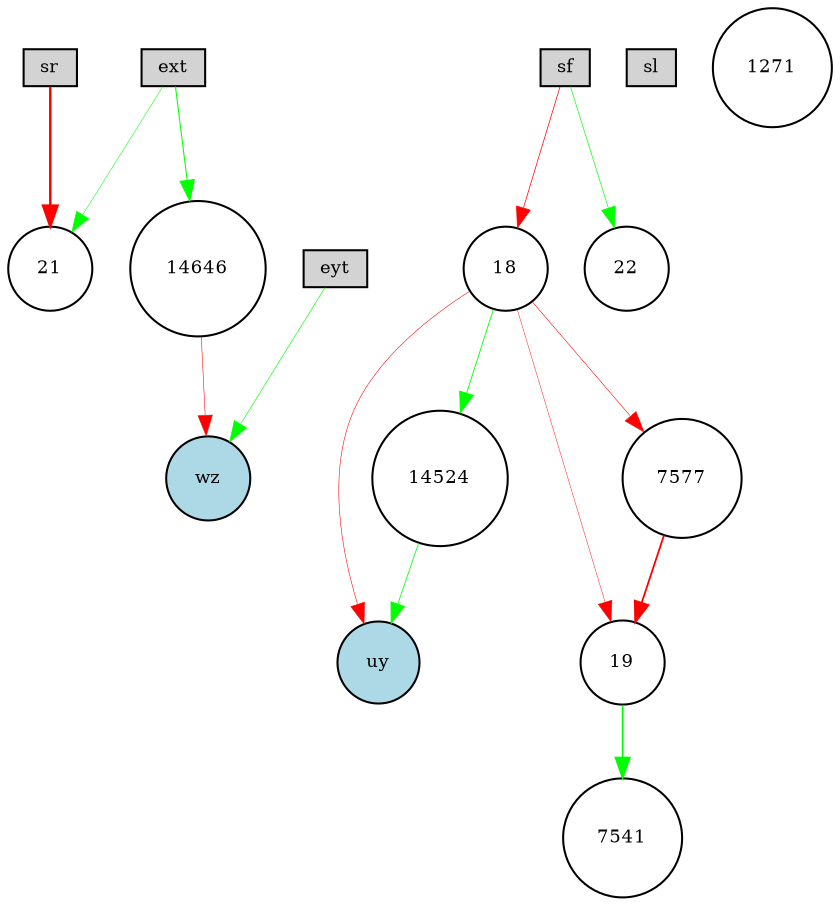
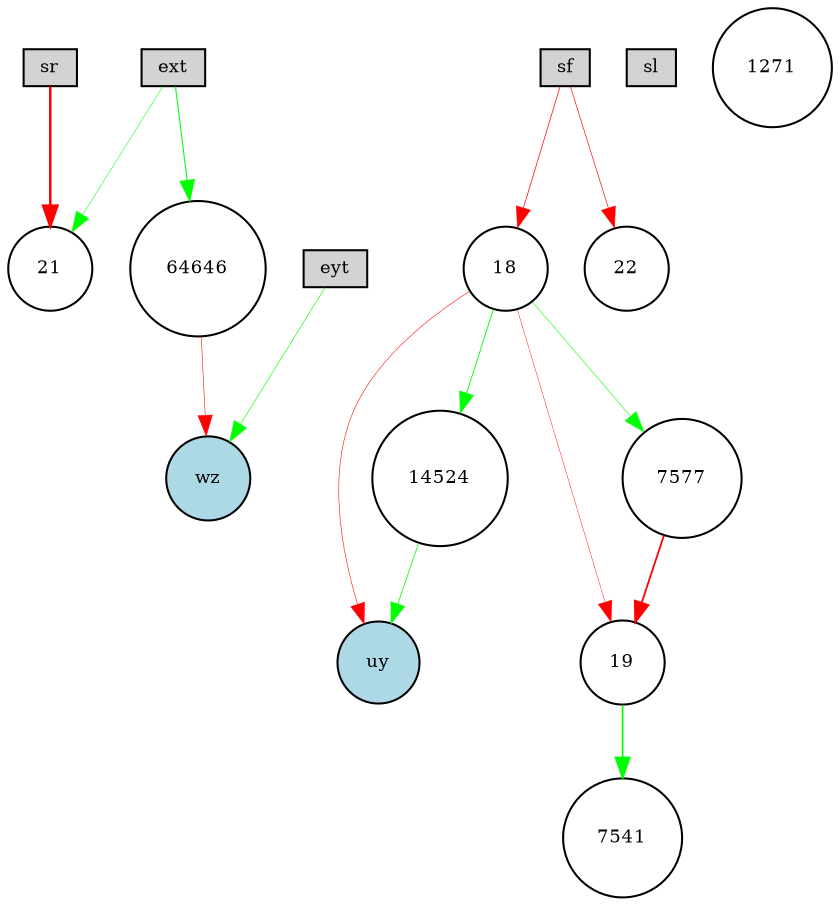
edge "sf" -> "22": color green -> red
node "14646": label "14646" -> "64646"
edge "18" -> "7577": color red -> green
